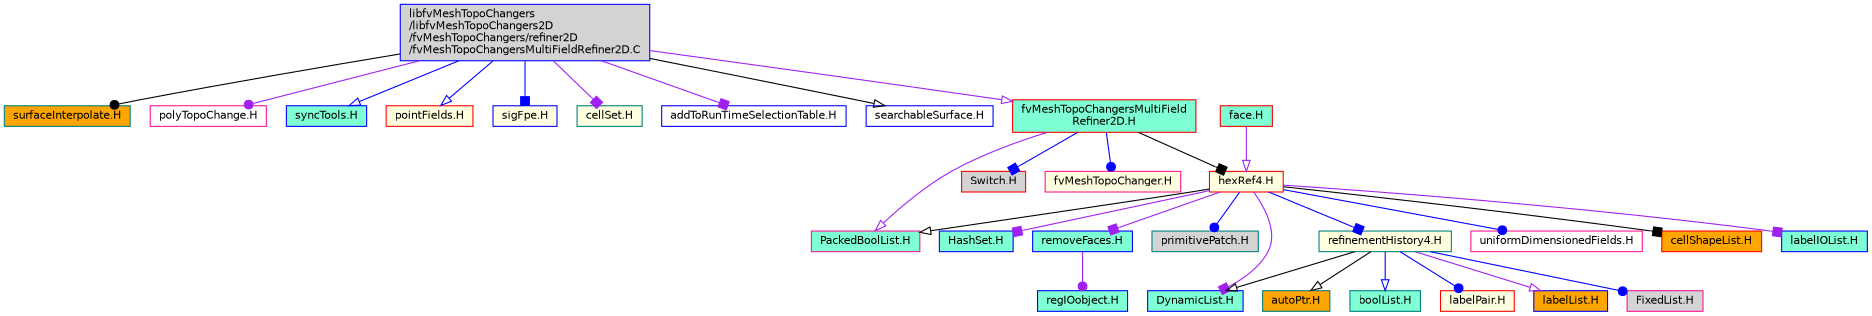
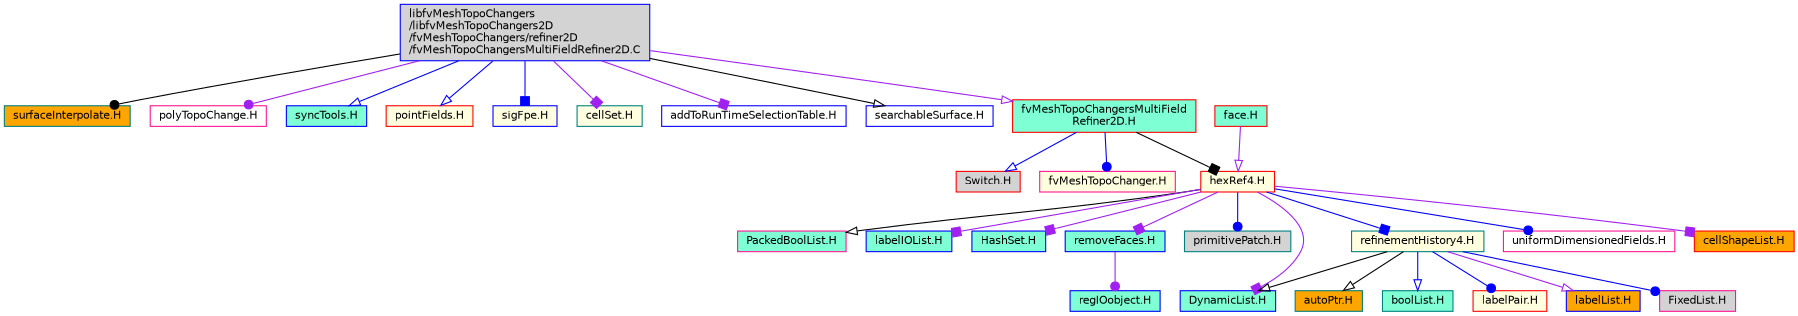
edge "fvMeshTopoChangersMultiField Refiner2D.H" -> "Switch.H": arrowhead box -> onormal
edge "fvMeshTopoChangersMultiField Refiner2D.H" -> "PackedBoolList.H": removed
edge "hexRef4.H" -> "cellShapeList.H": color black -> purple
